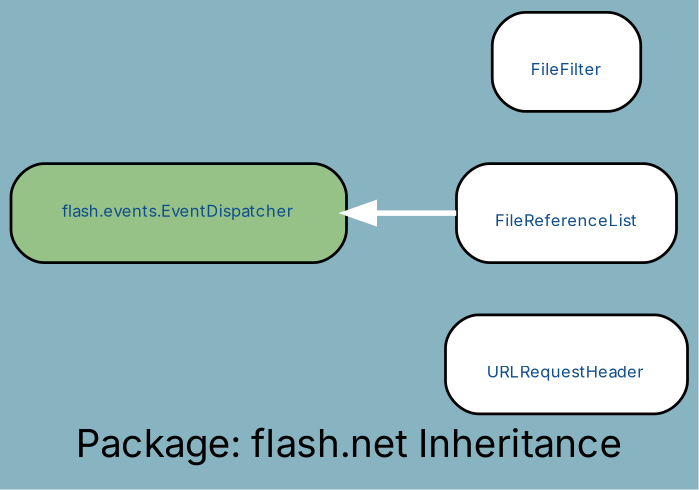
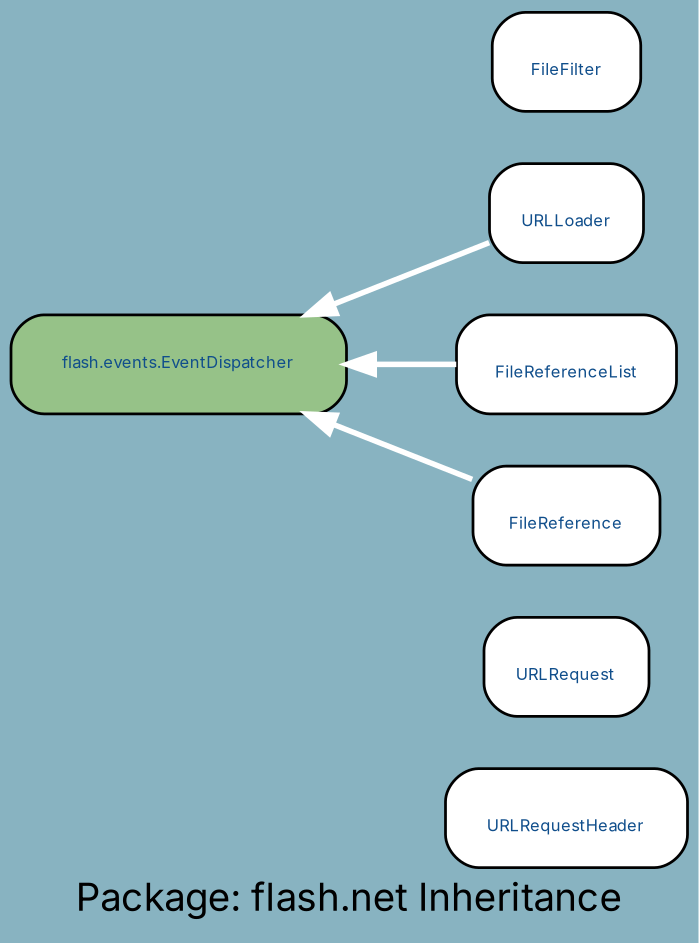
node "URLLoader": added
node "FileReference": added
node "URLRequest": added
